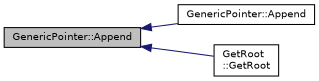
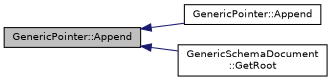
node "GetRoot ::GetRoot": label "GetRoot ::GetRoot" -> "GenericSchemaDocument ::GetRoot"
